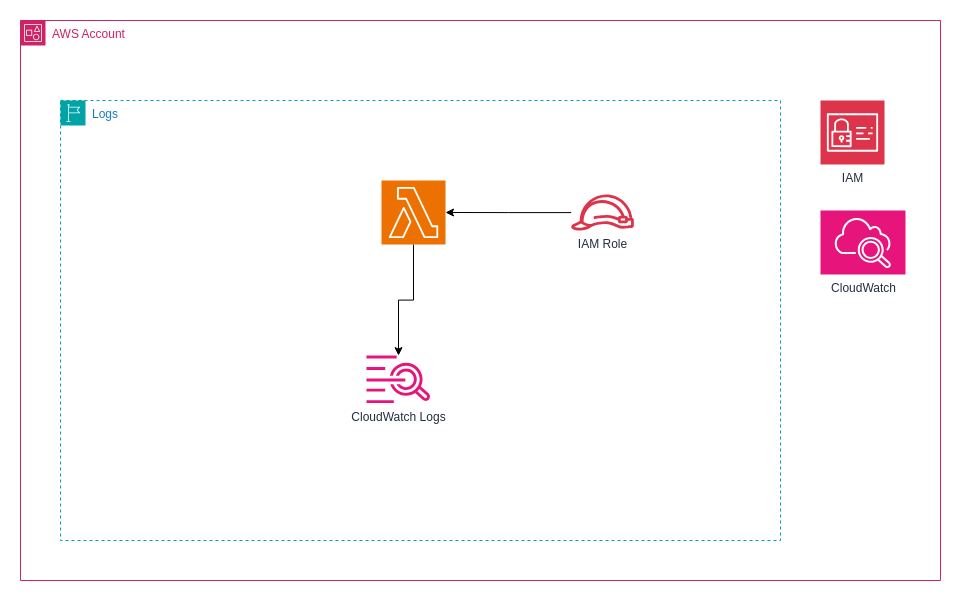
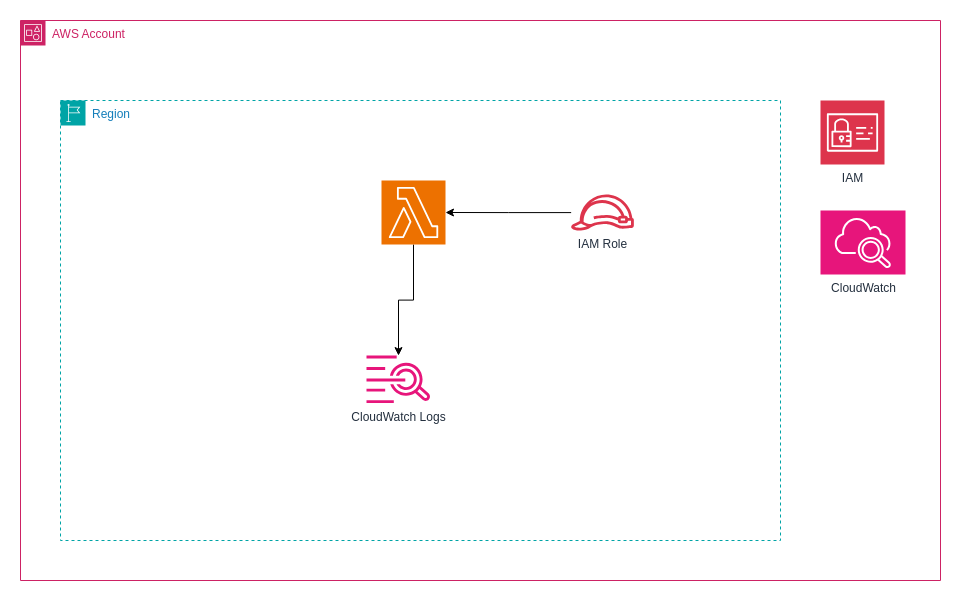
node "Logs": label "Logs" -> "Region"
